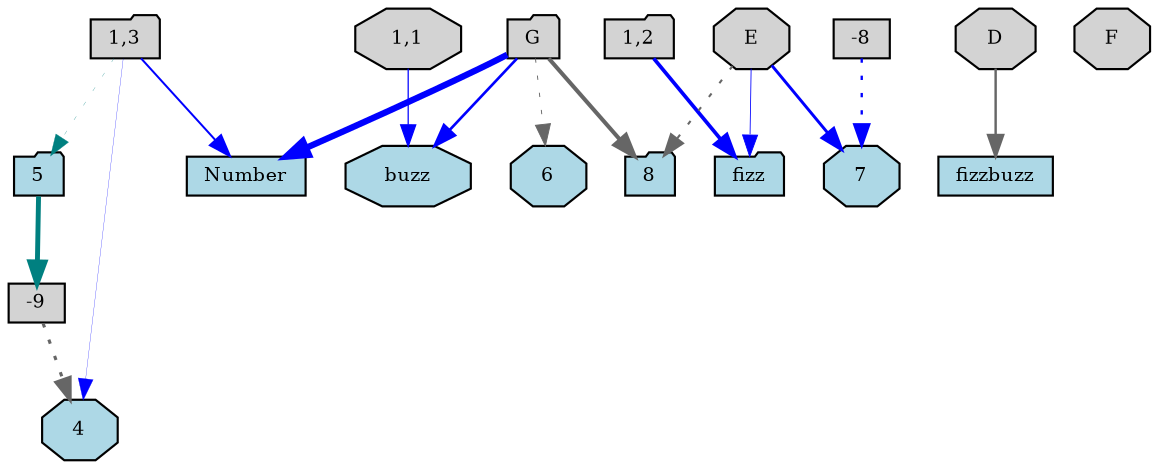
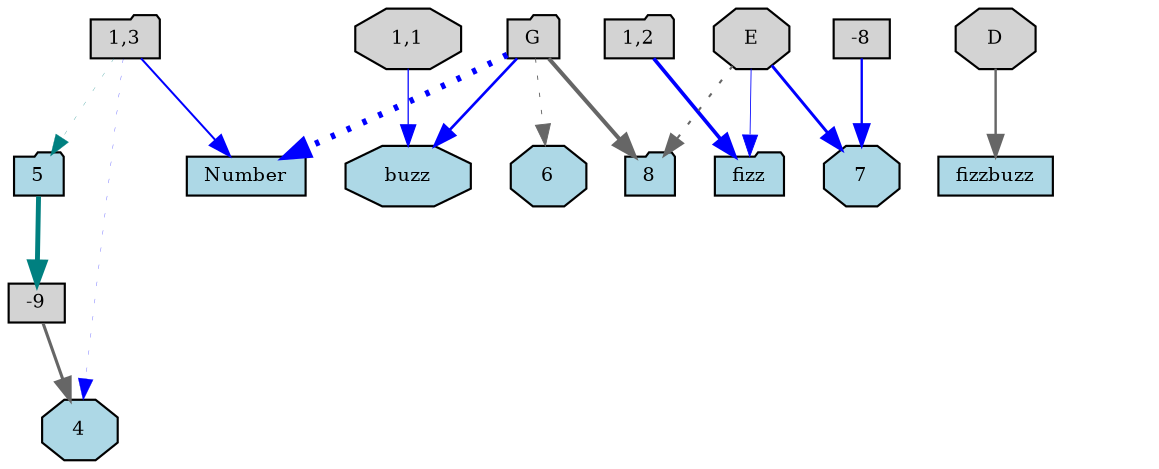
node "F": removed
edge "-8" -> "7": style dotted -> solid
edge "G" -> "Number": style solid -> dotted
edge "1,3" -> "4": style solid -> dotted
edge "-9" -> "4": style dotted -> solid
